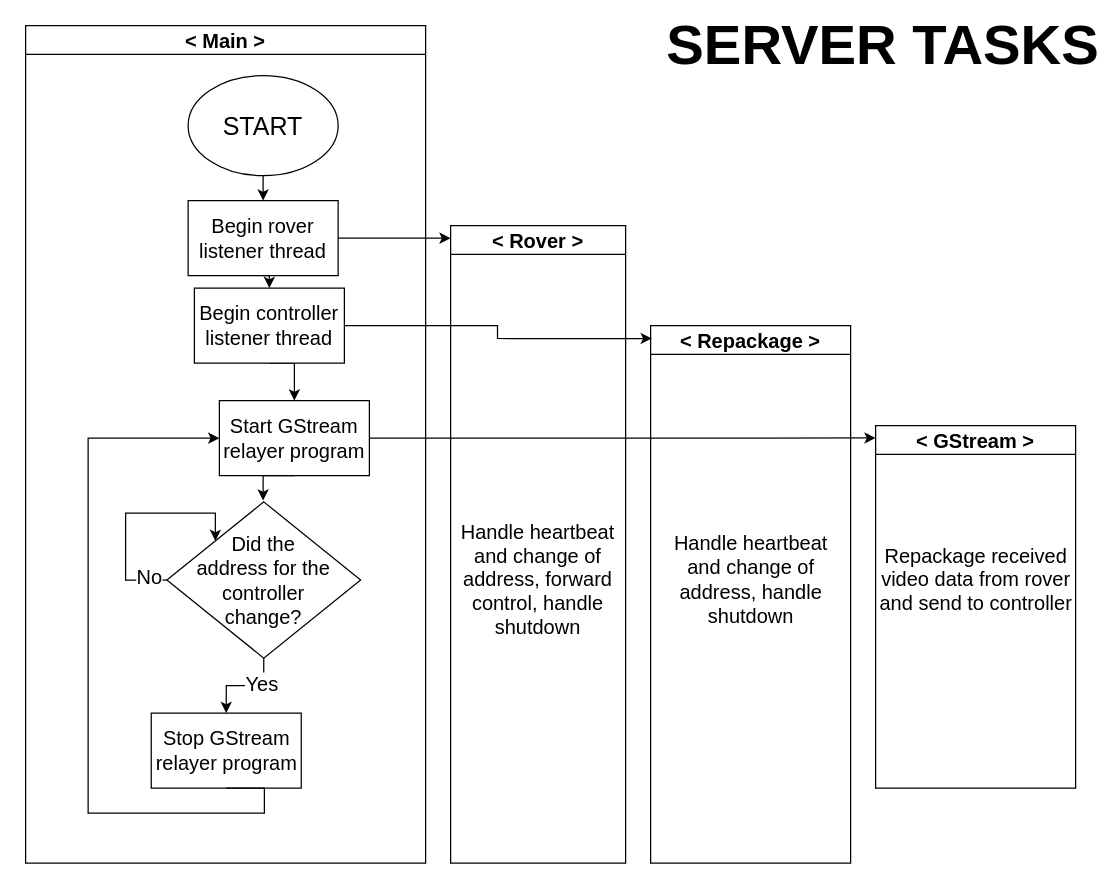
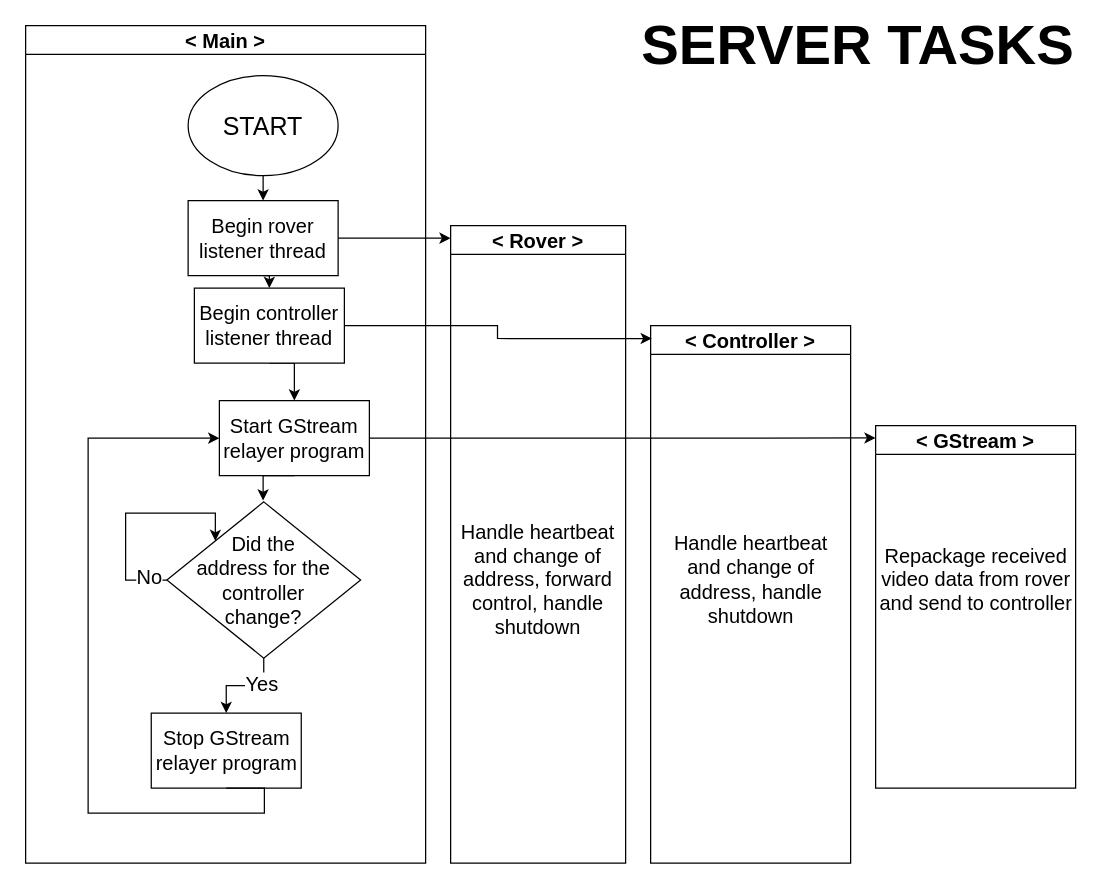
node "SERVER TASKS": moved (796, 44) -> (771, 44)
node "< Repackage >": label "< Repackage >" -> "< Controller >"
